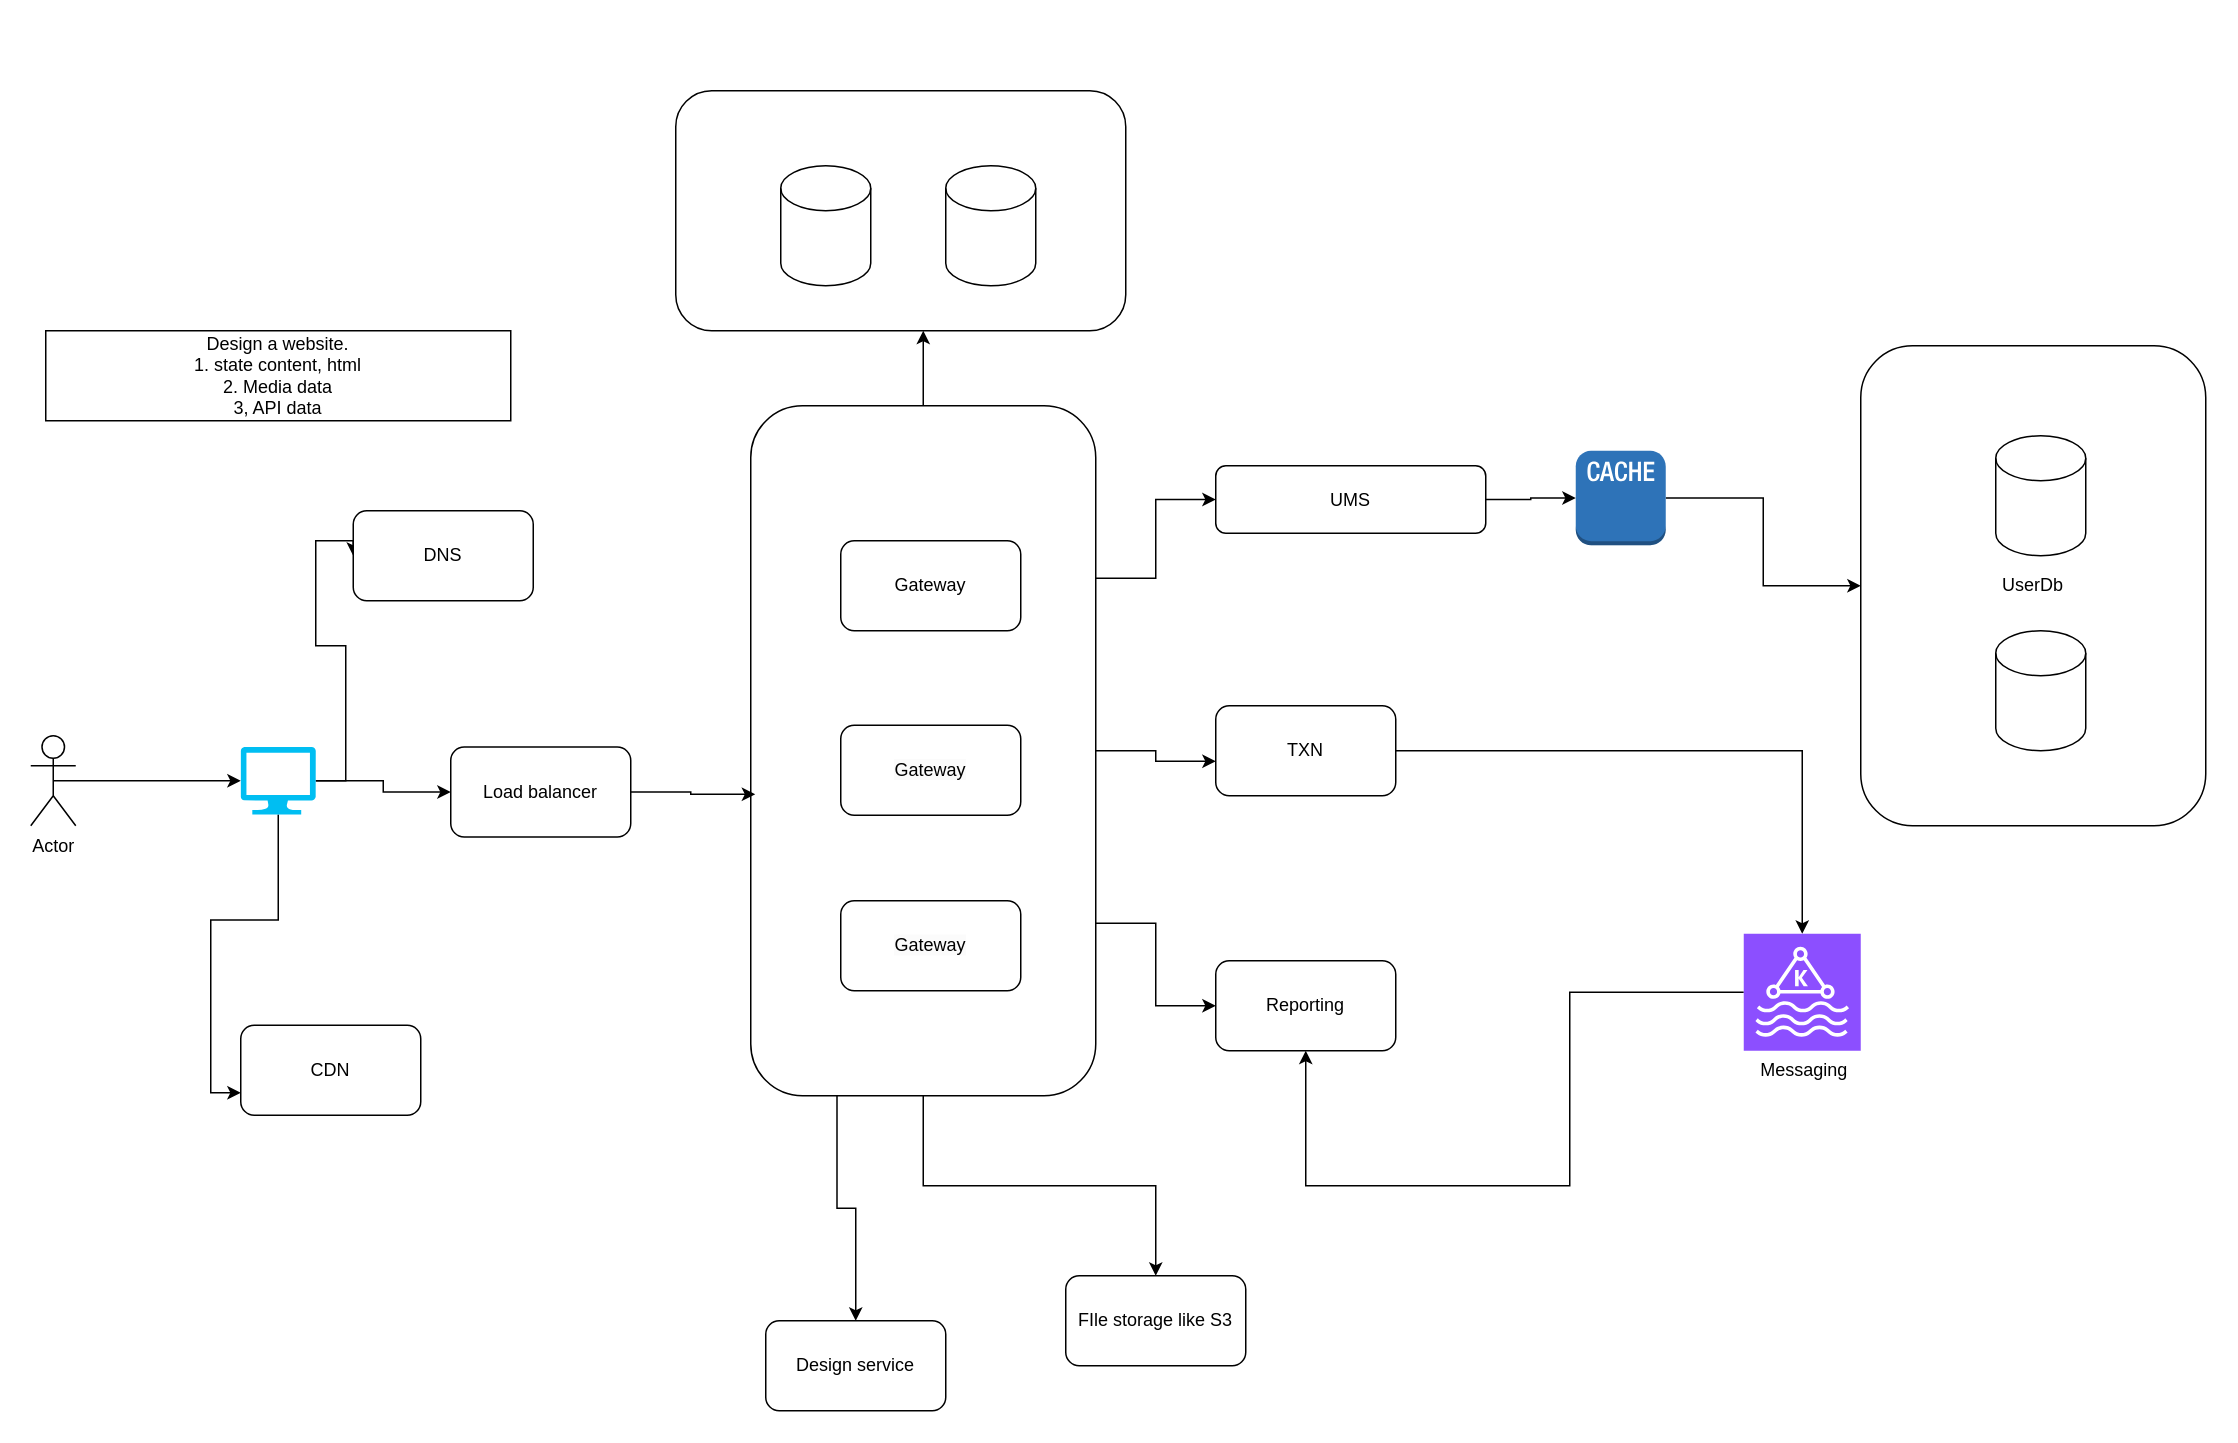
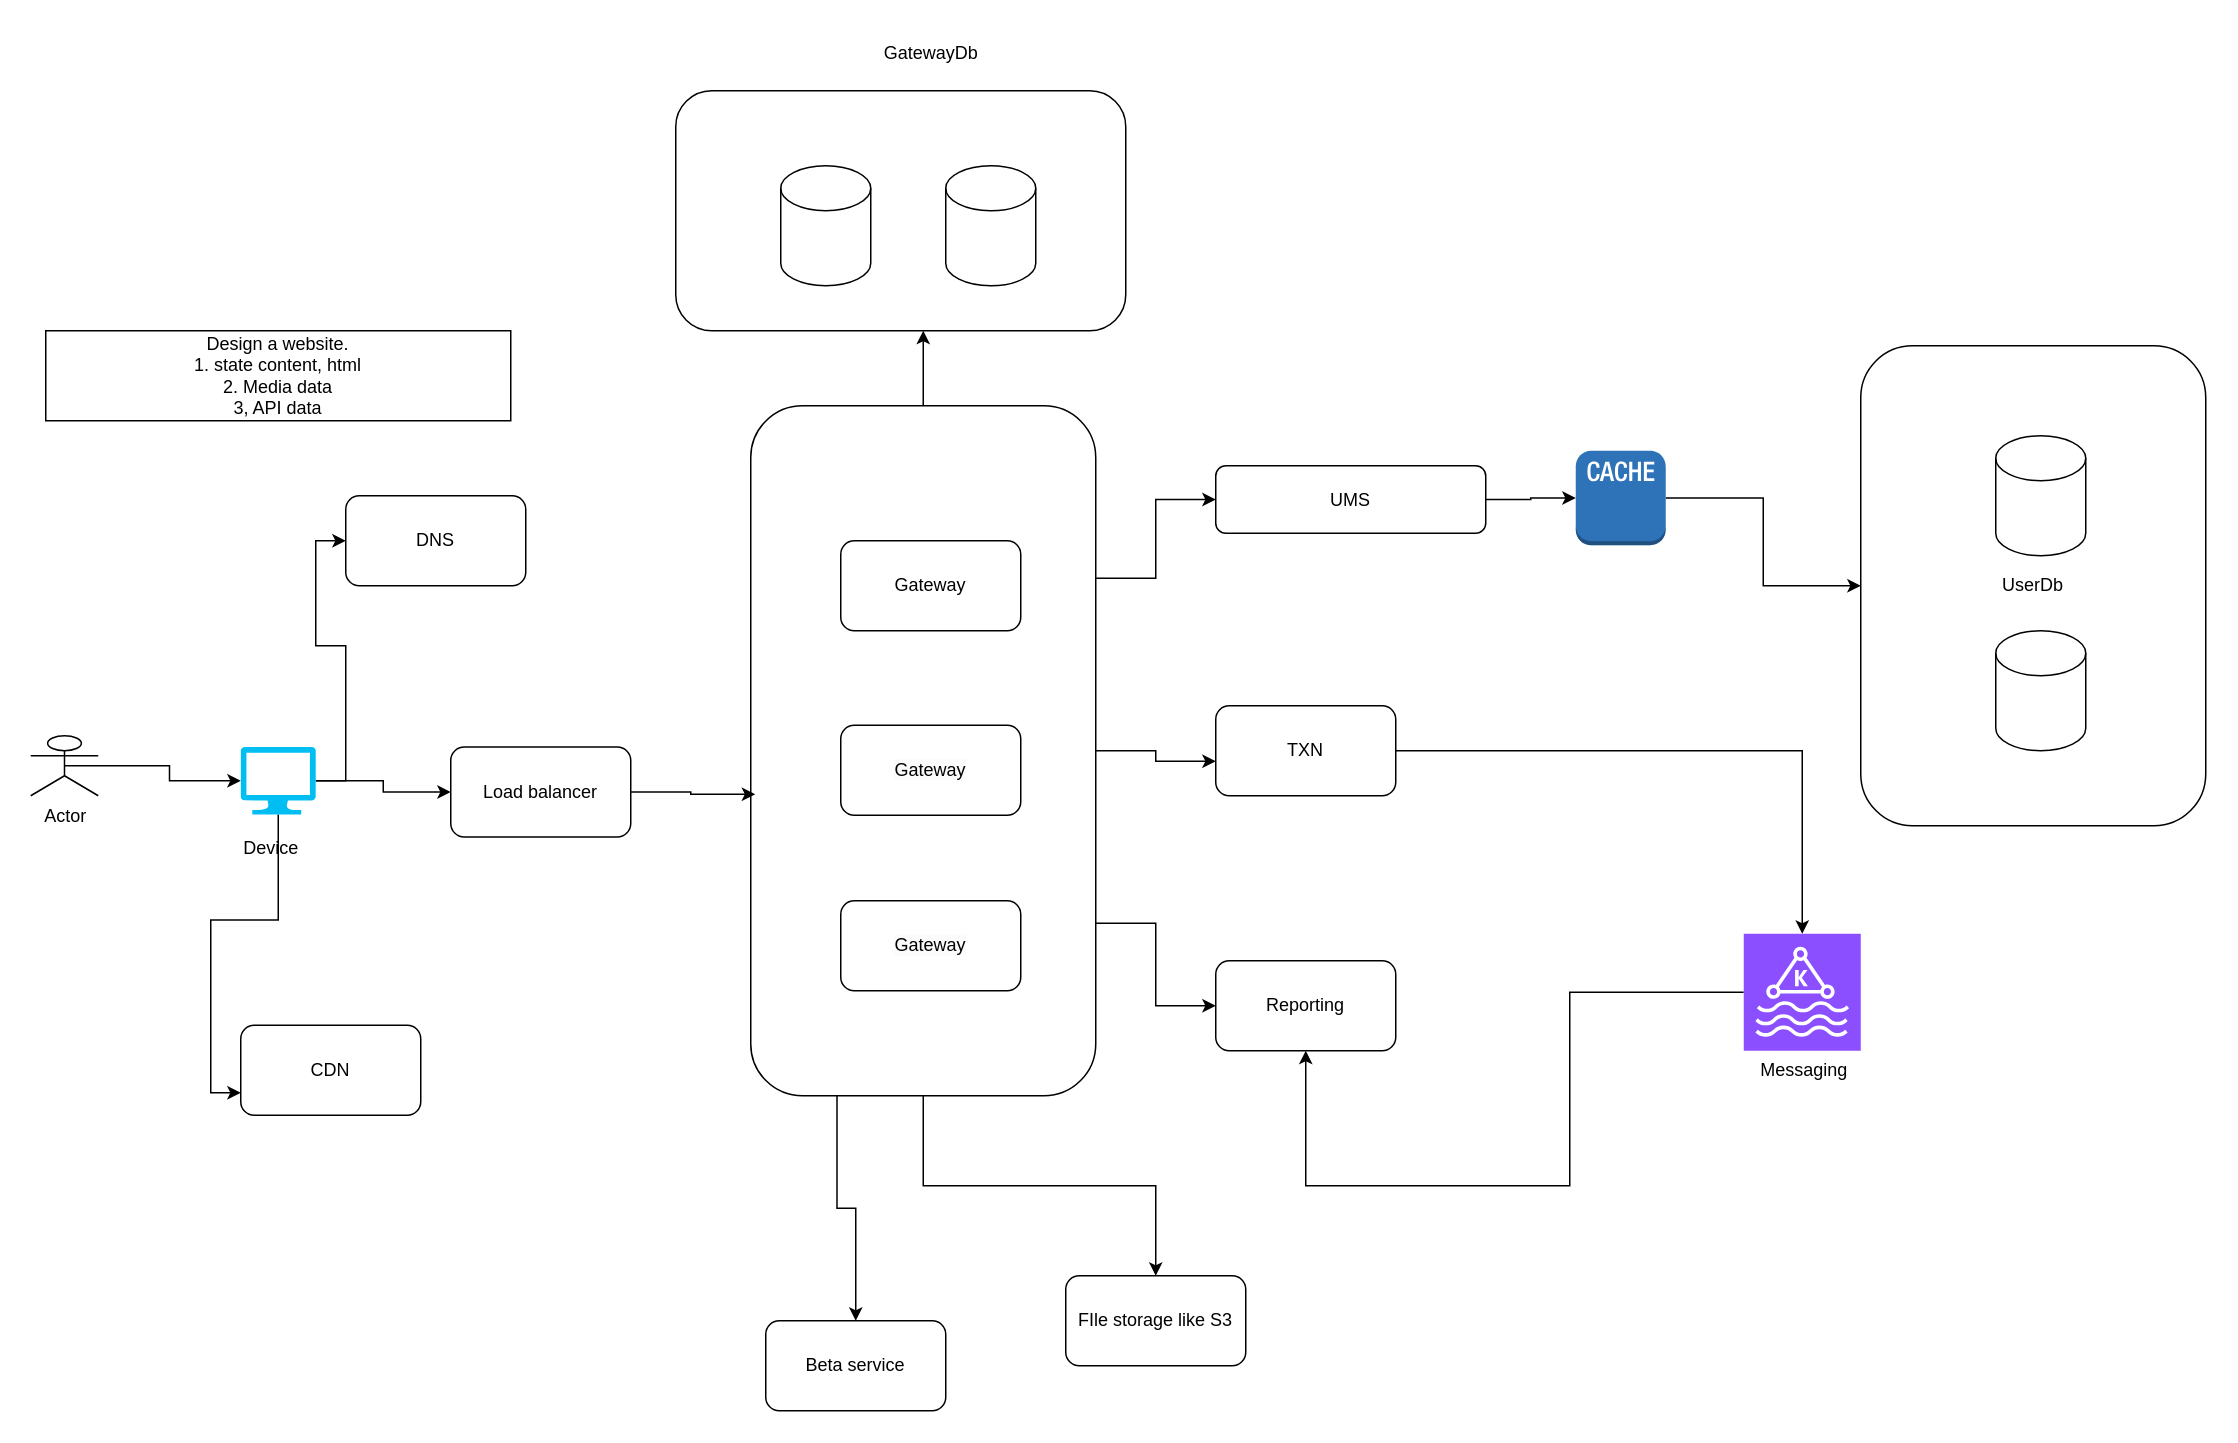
node "GatewayDb": added
node "DNS": moved (443, 556) -> (436, 541)
node "Actor": size 45x90 -> 68x60
node "Device": added
node "Design service": label "Design service" -> "Beta service"
